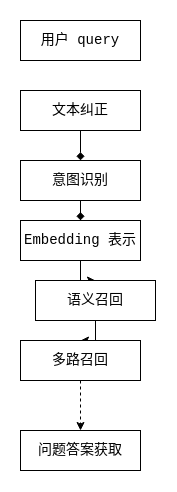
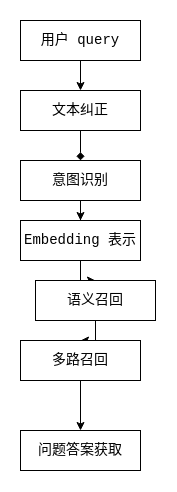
edge "用户 query" -> "文本纠正": added
edge "意图识别" -> "Embedding 表示": arrowhead diamond -> classic
edge "多路召回" -> "问题答案获取": style dashed -> solid
